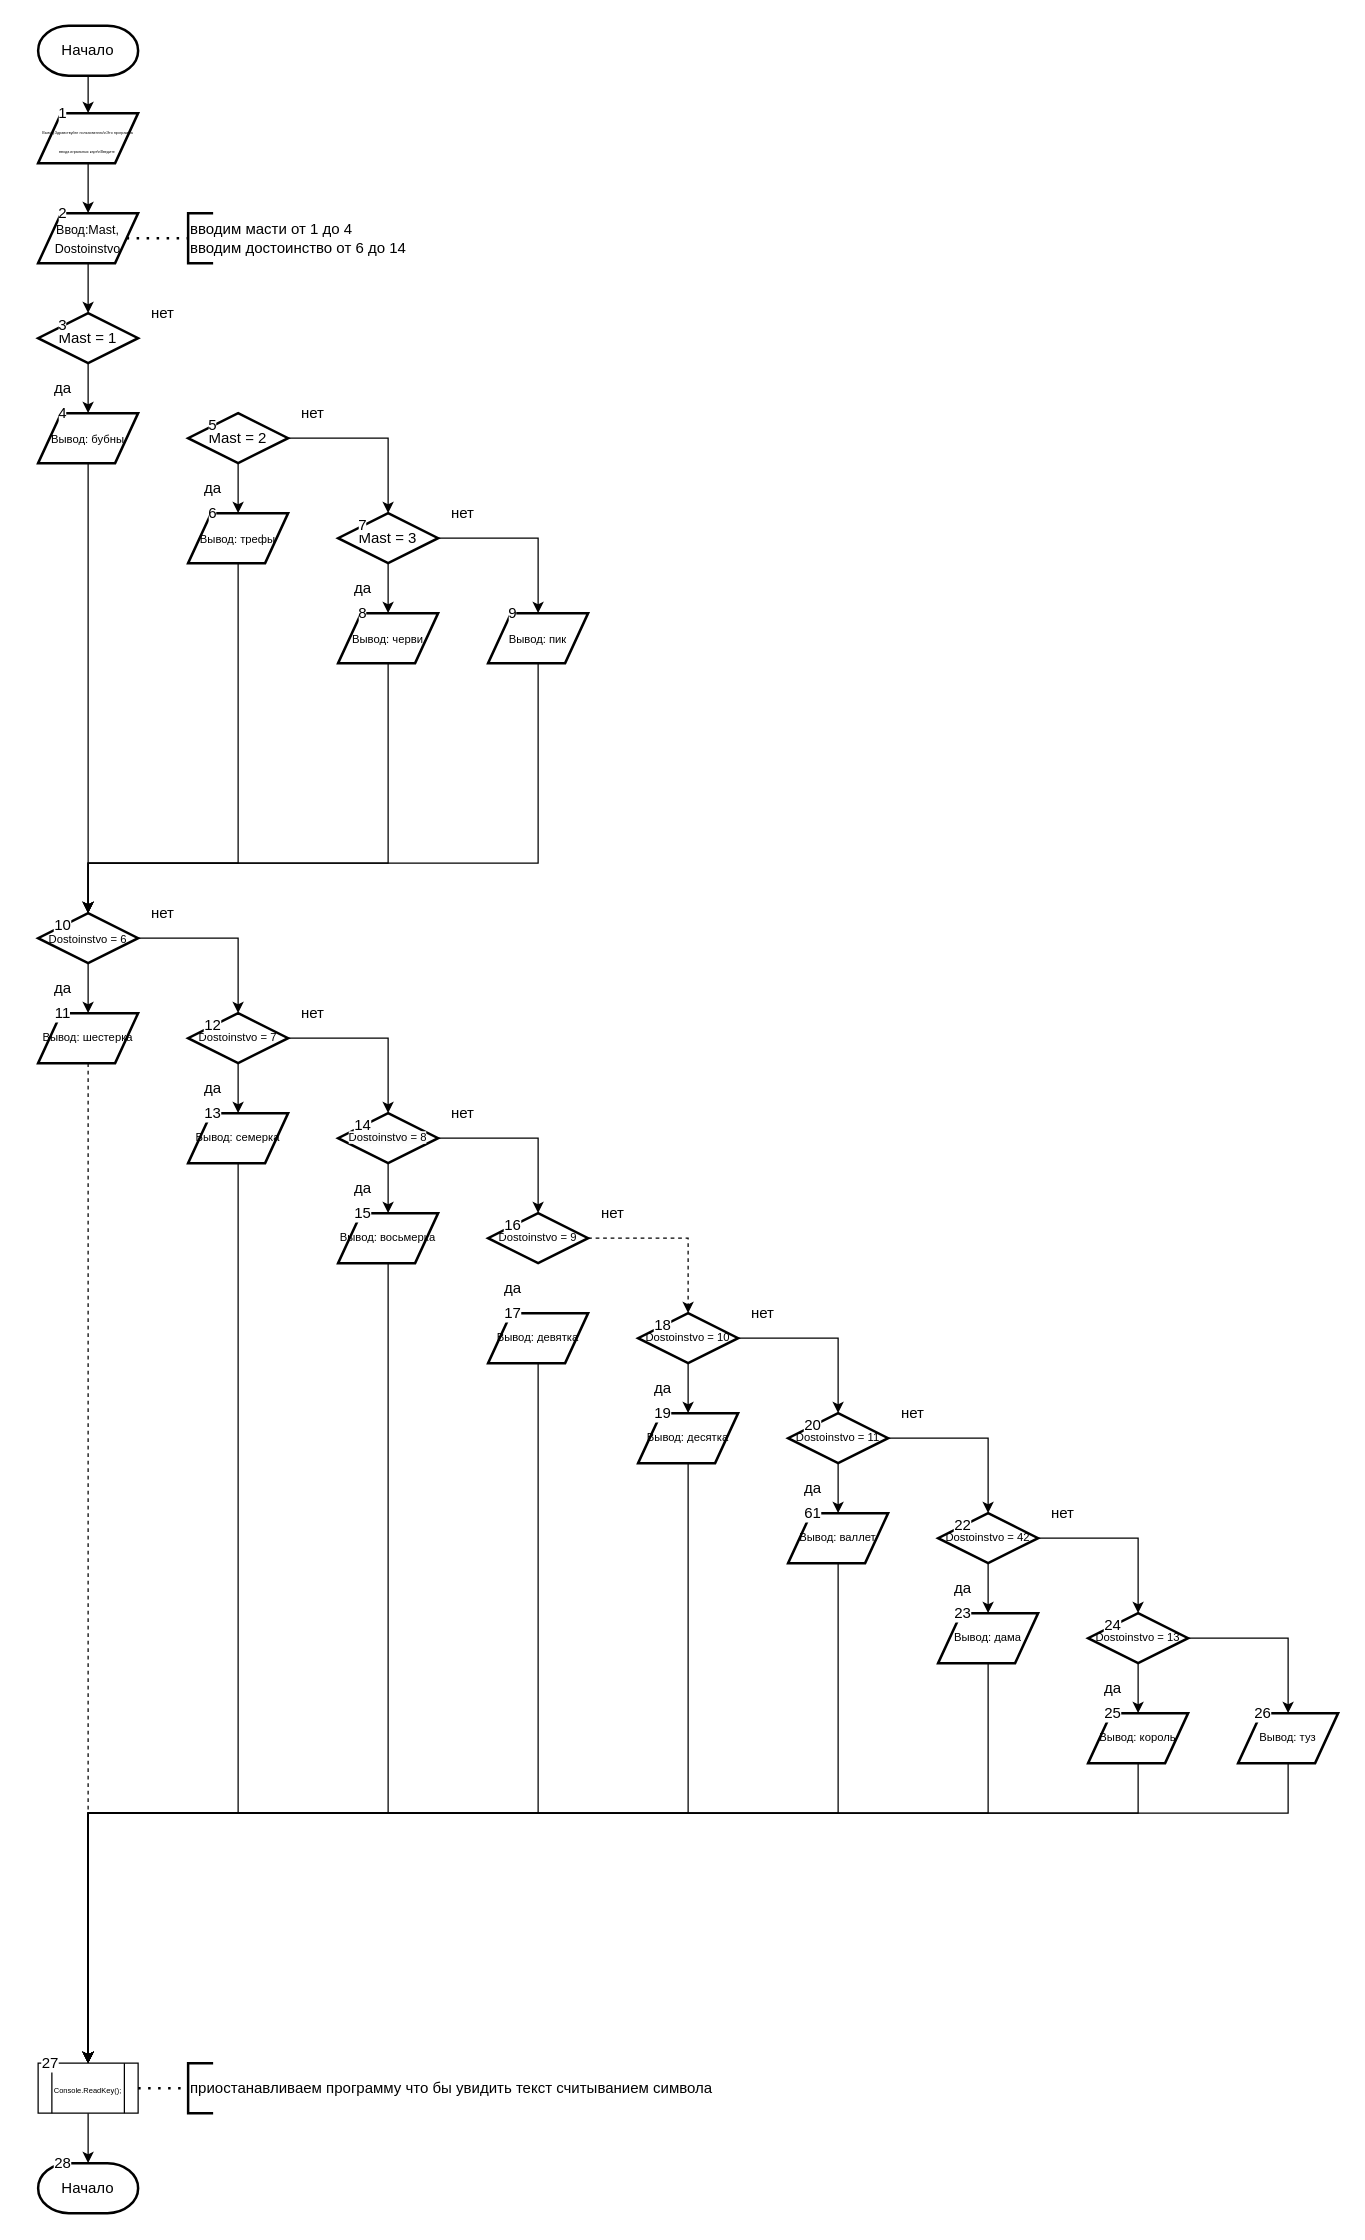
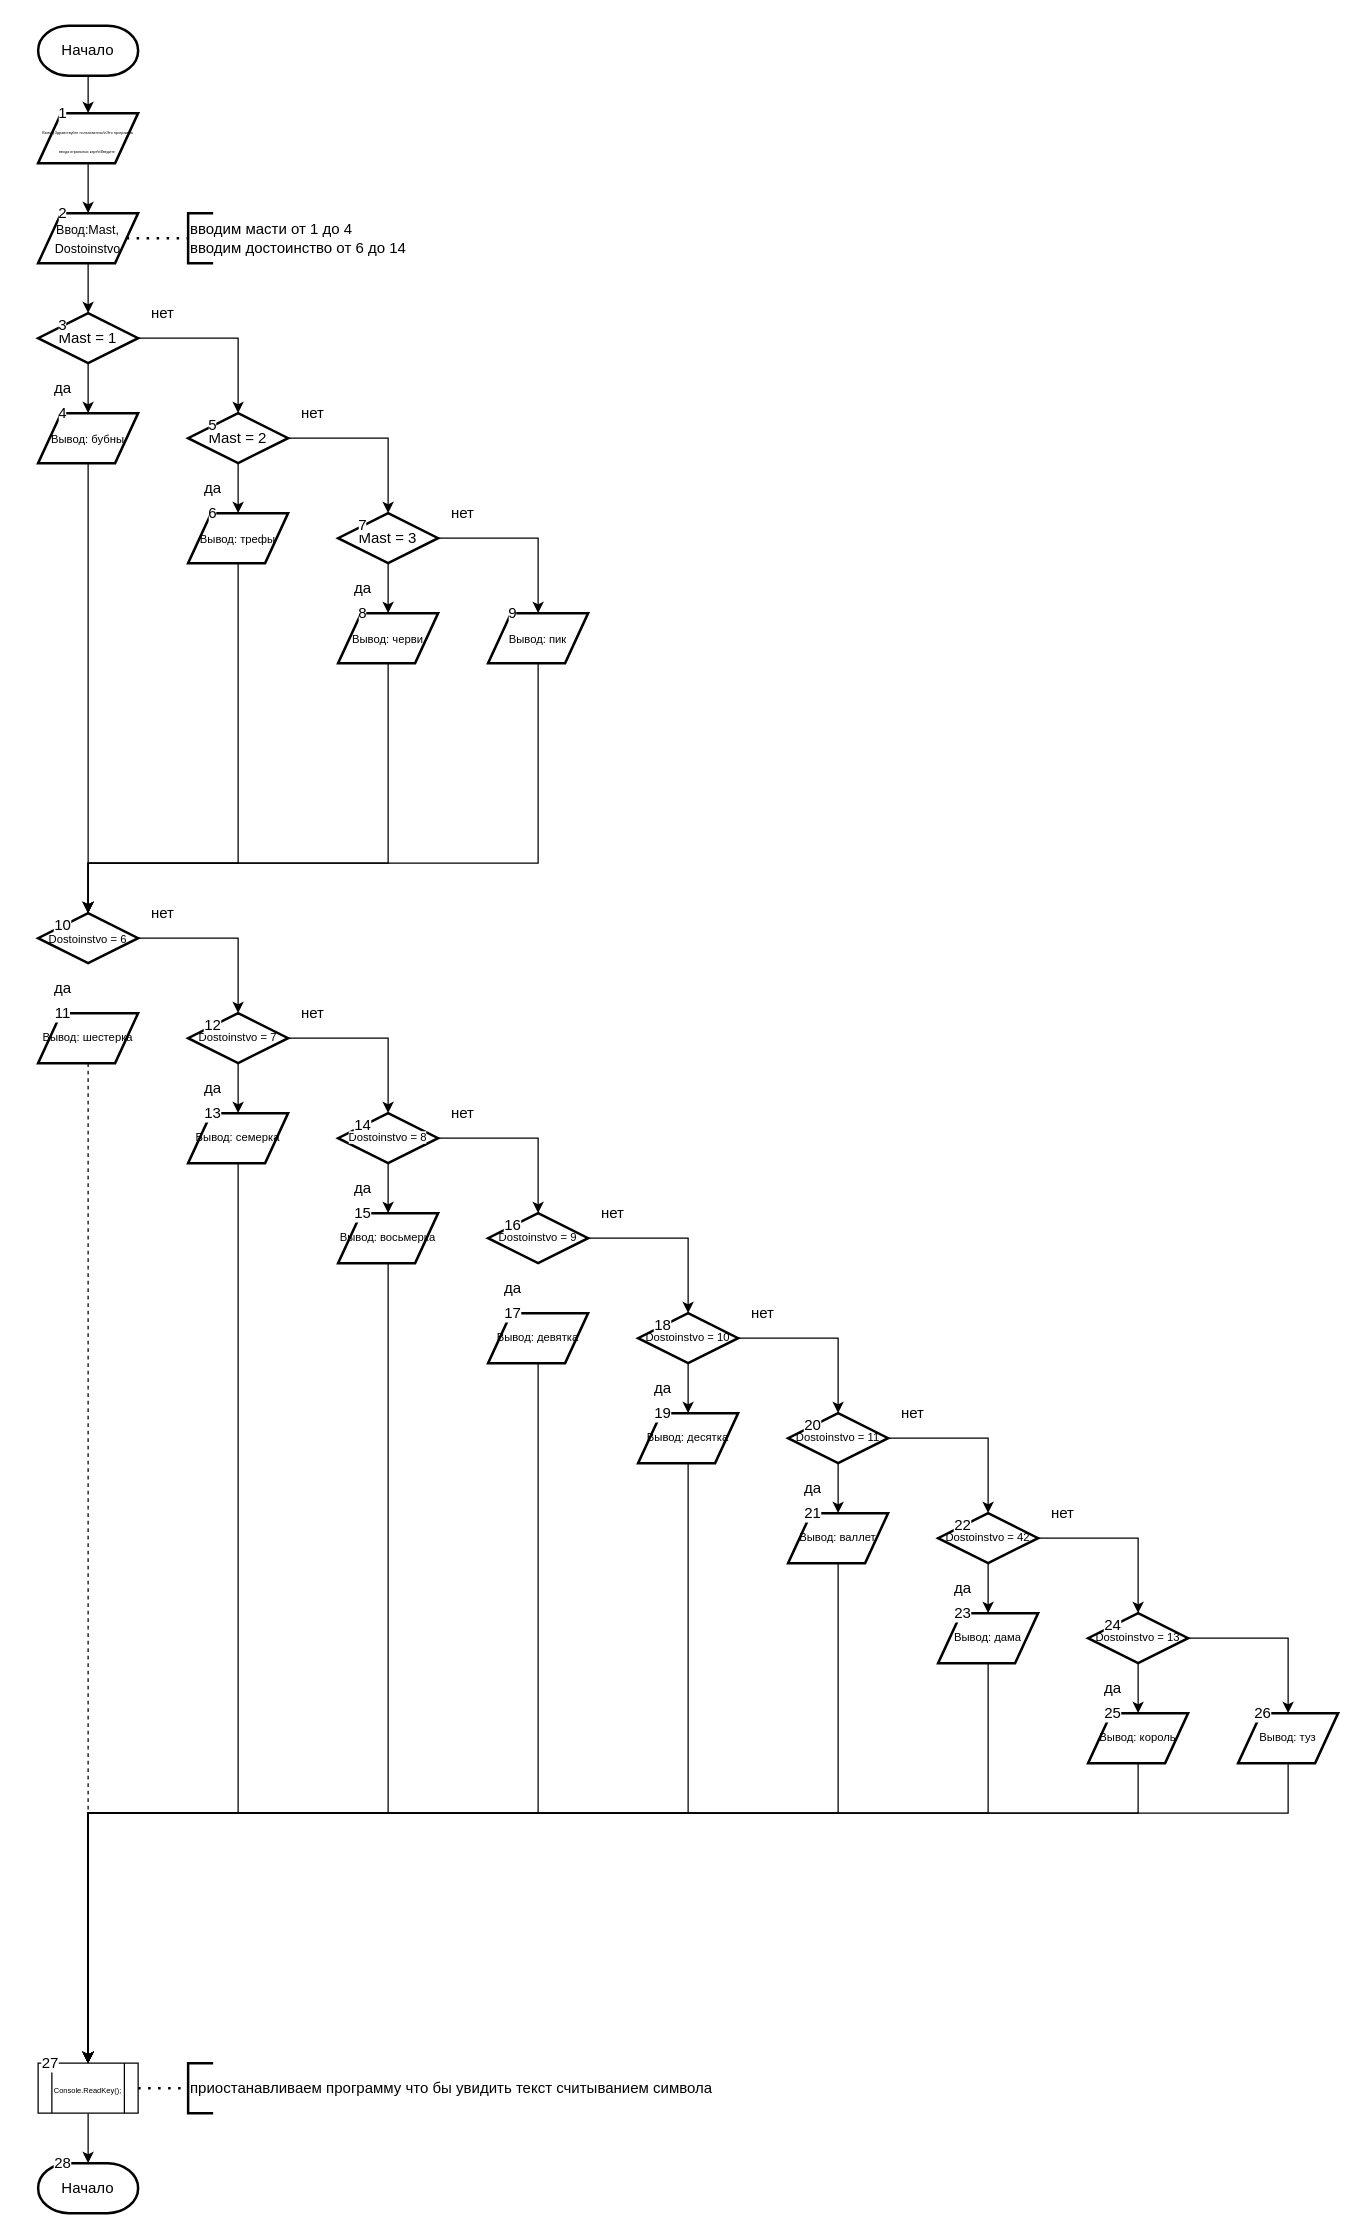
edge "Mast = 1" -> "Mast = 2": added
edge "Dostoinstvo = 6" -> "Вывод: шестерка": removed
edge "Dostoinstvo = 9" -> "Dostoinstvo = 10": style dashed -> solid
node "61": label "61" -> "21"
